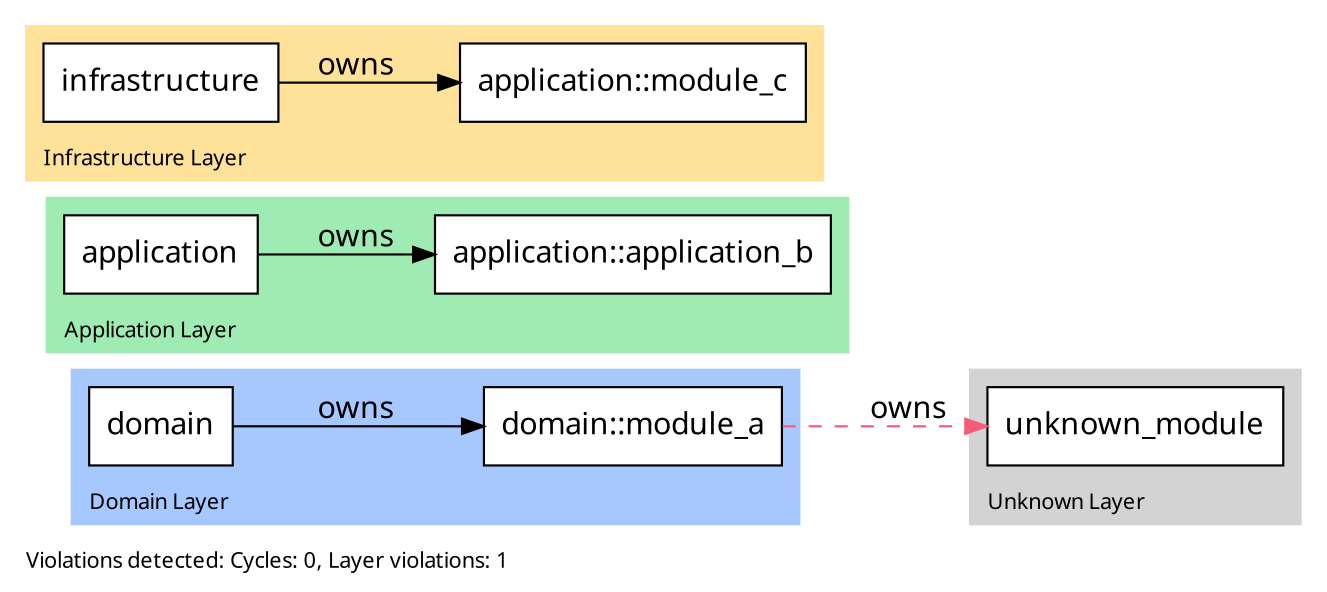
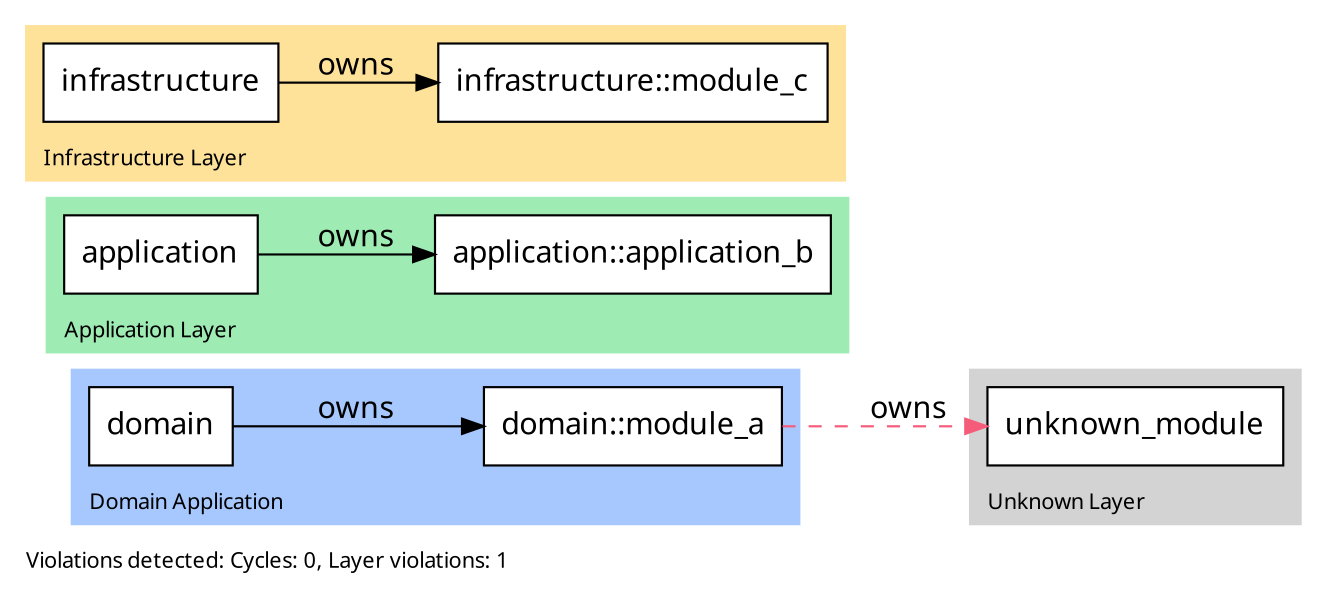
node "application::module_c": label "application::module_c" -> "infrastructure::module_c"
cluster "Domain Layer": label "Domain Layer" -> "Domain Application"
